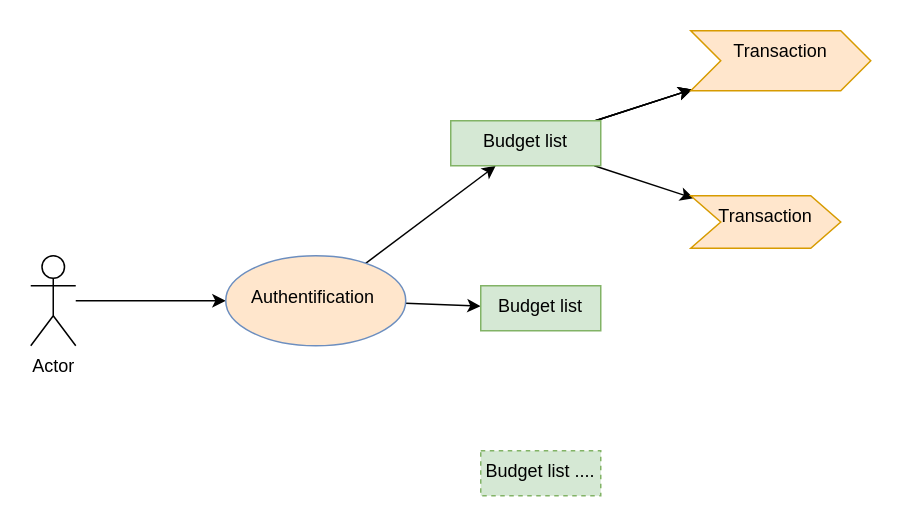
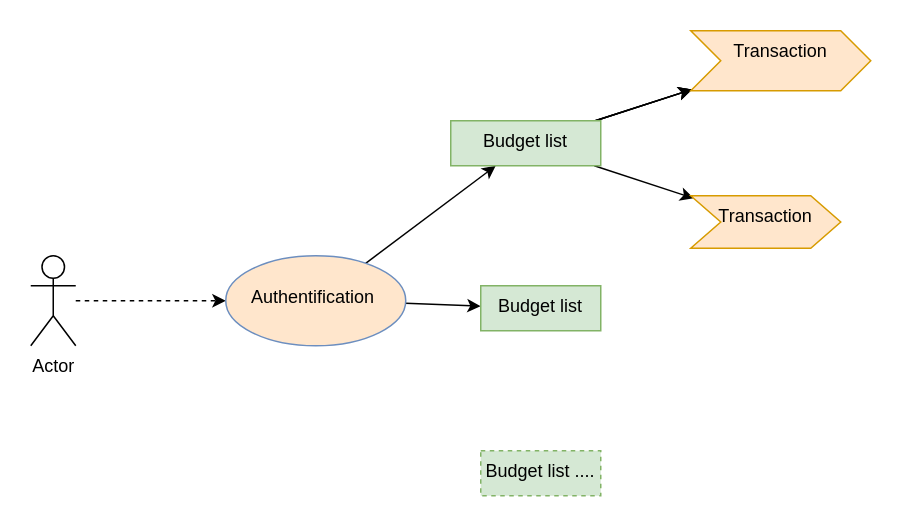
edge "Actor" -> "Authentification": style solid -> dashed
